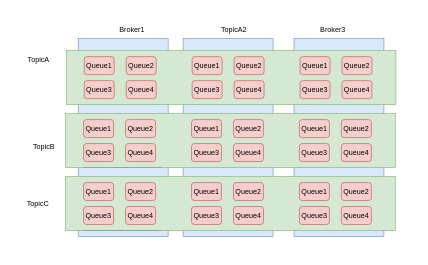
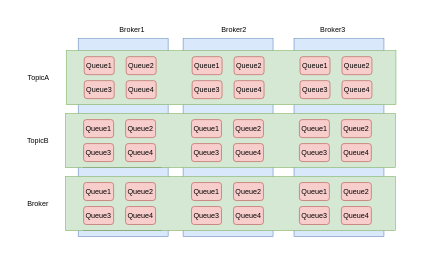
node "TopicA2": label "TopicA2" -> "Broker2"
node "TopicA": moved (39, 60) -> (39, 78)
node "TopicB": moved (44, 147) -> (38, 141)
node "TopicC": label "TopicC" -> "Broker"
